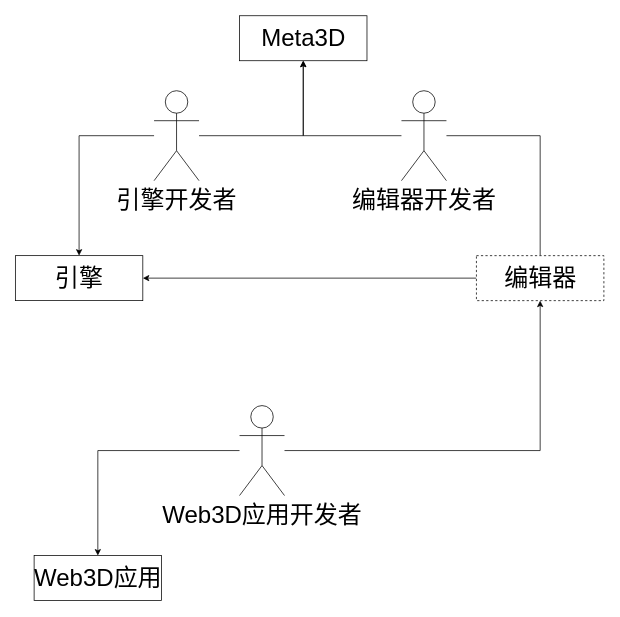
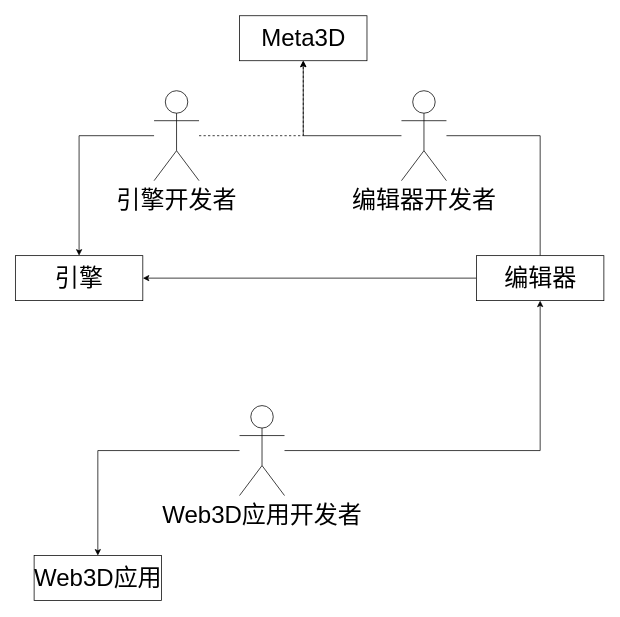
edge "引擎开发者" -> "Meta3D": style solid -> dashed
node "编辑器": style dashed -> solid
